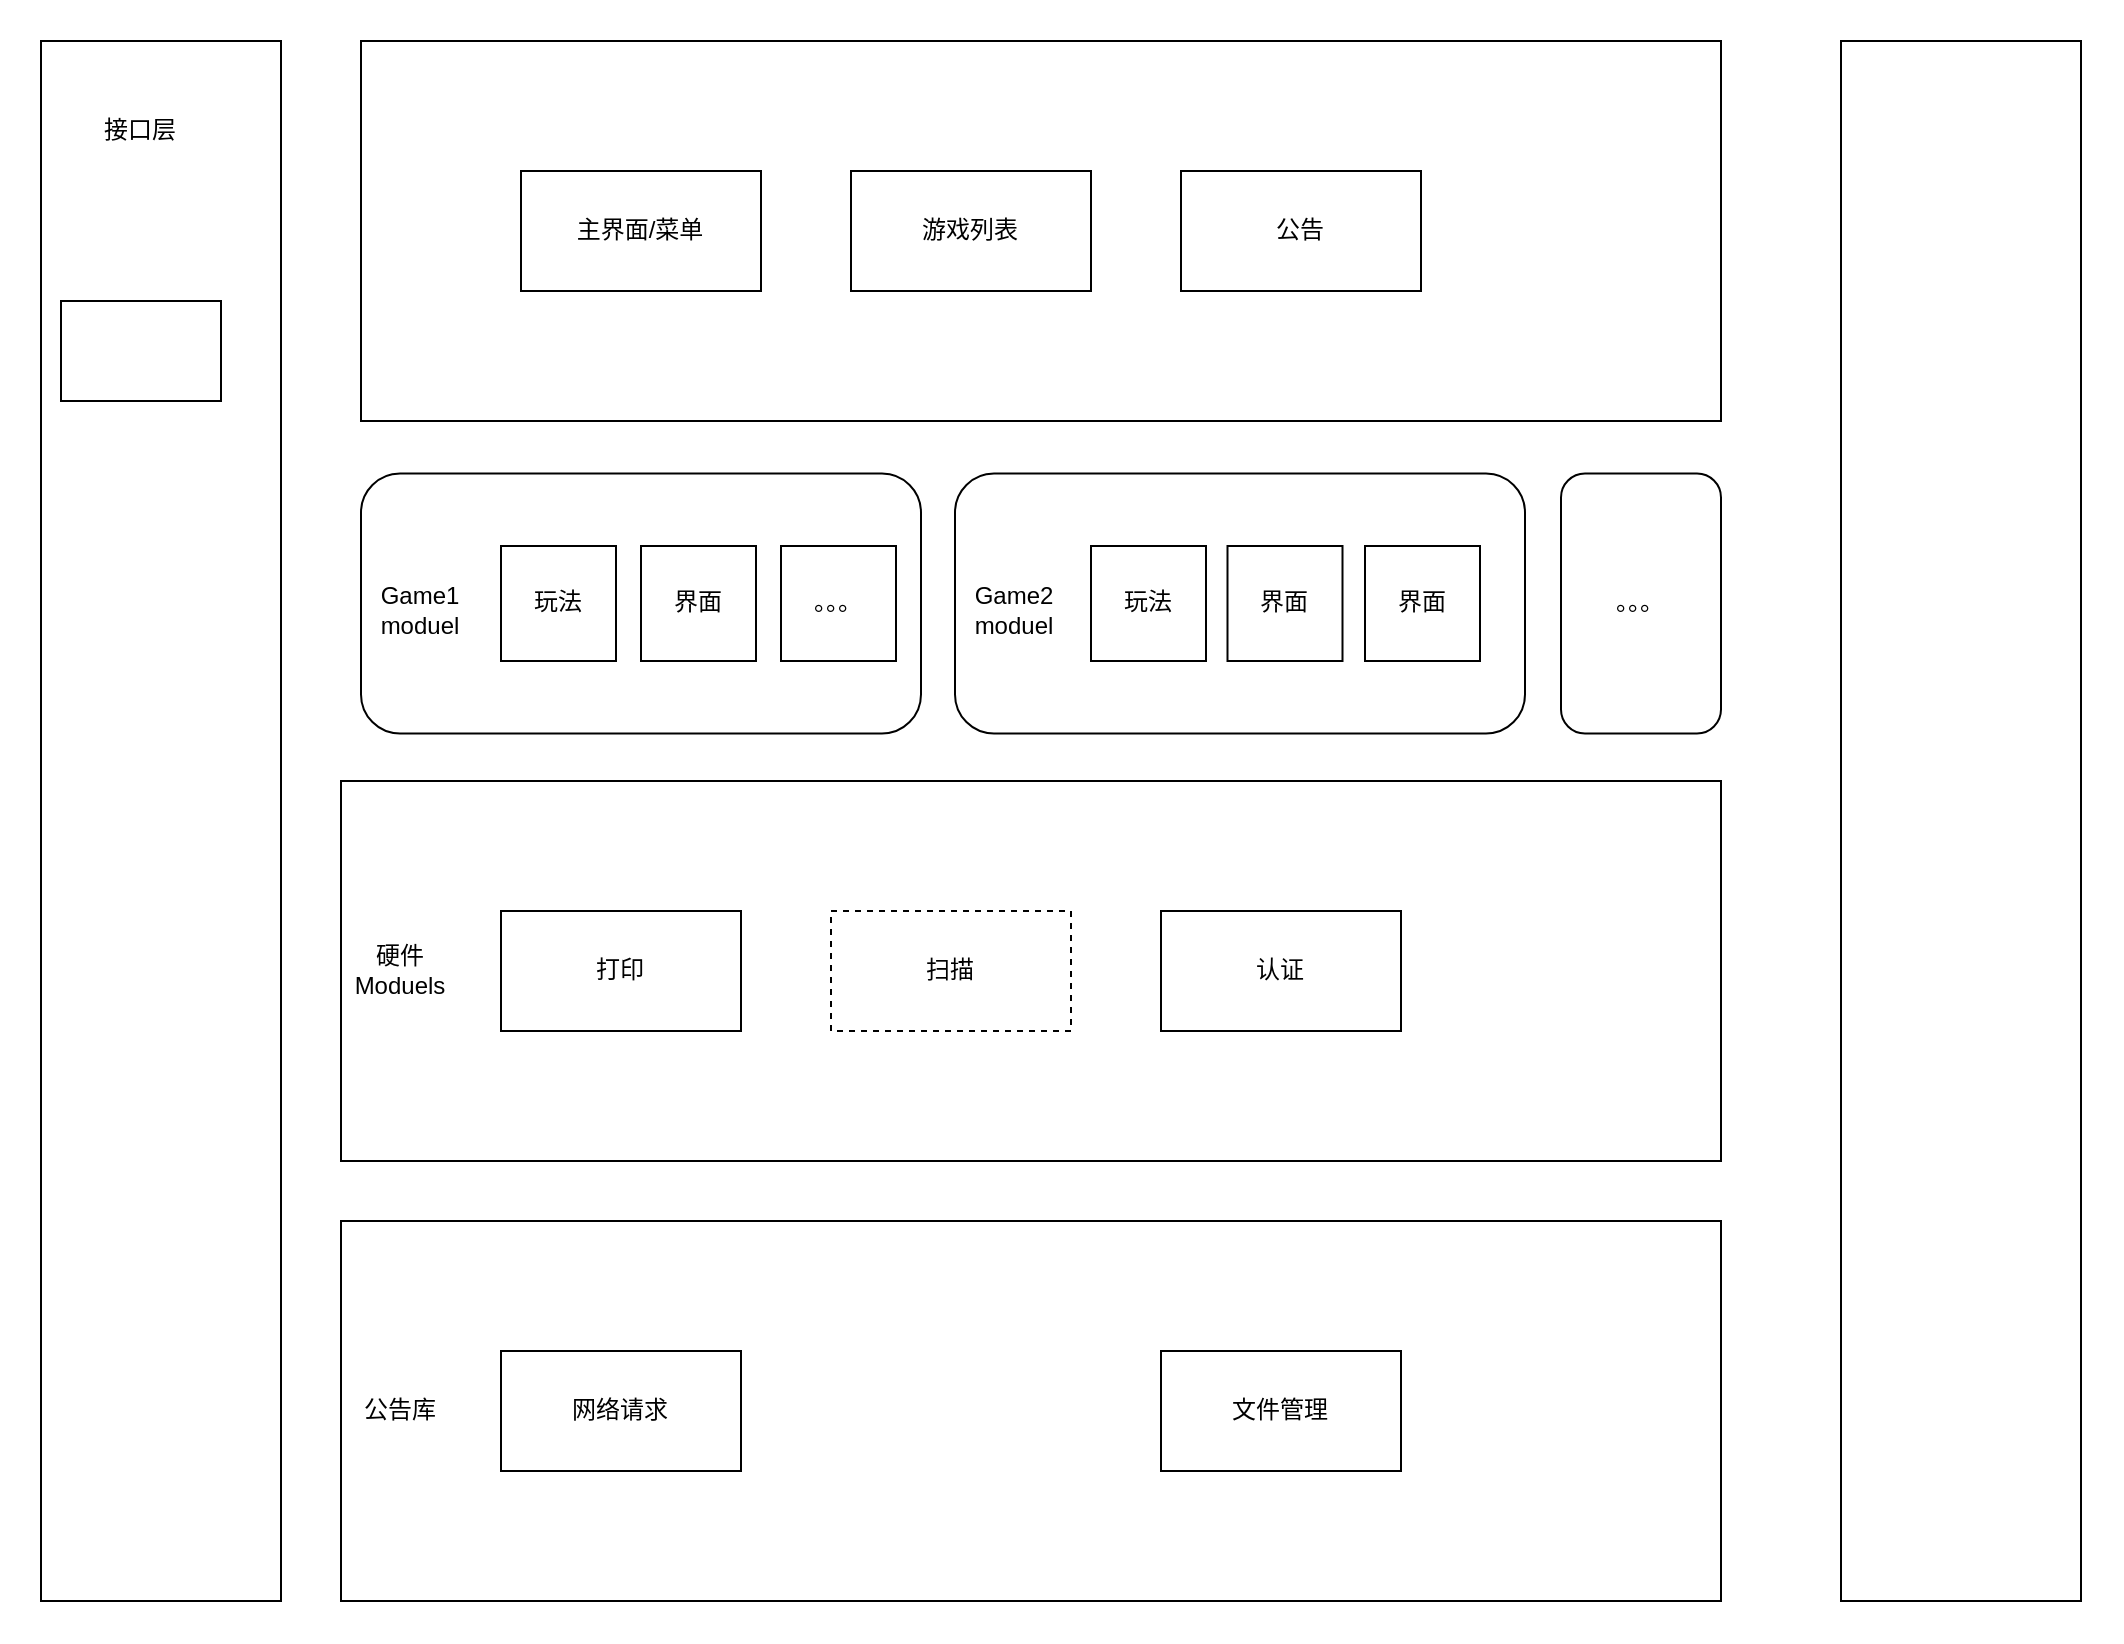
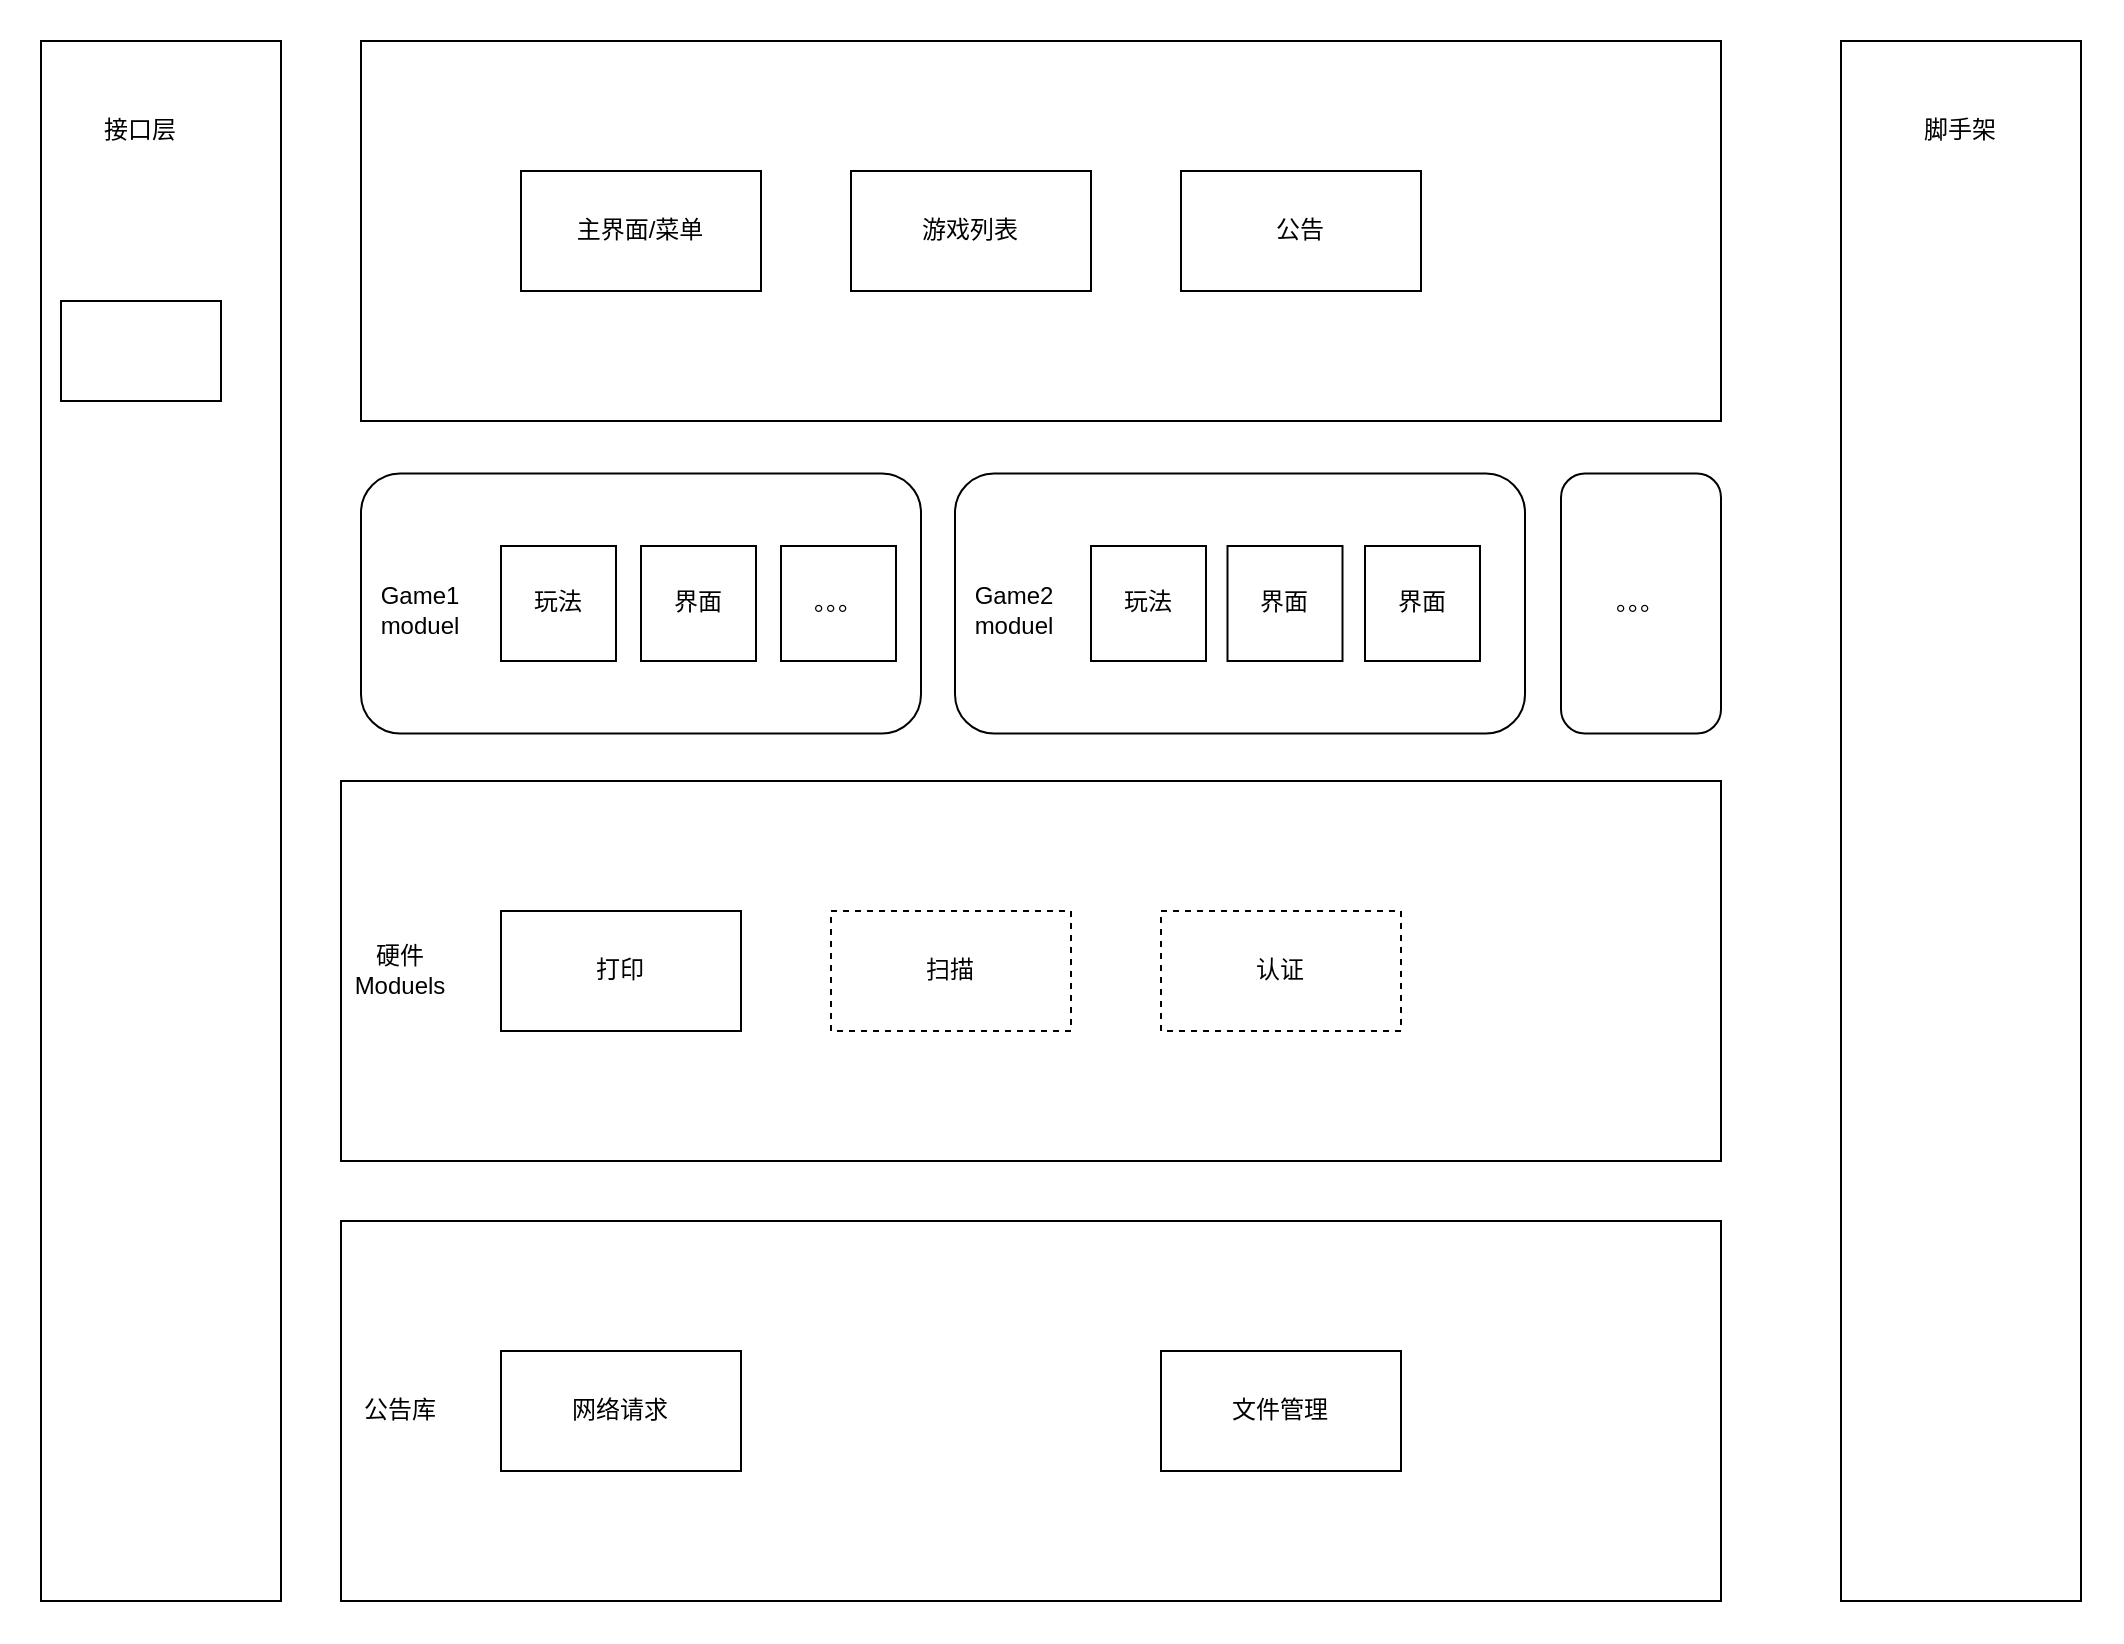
node "脚手架": added
node "认证": style solid -> dashed
